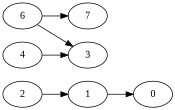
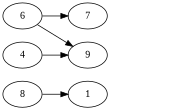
node "3": label "3" -> "9"
node "2": label "2" -> "8"
node "0": removed
